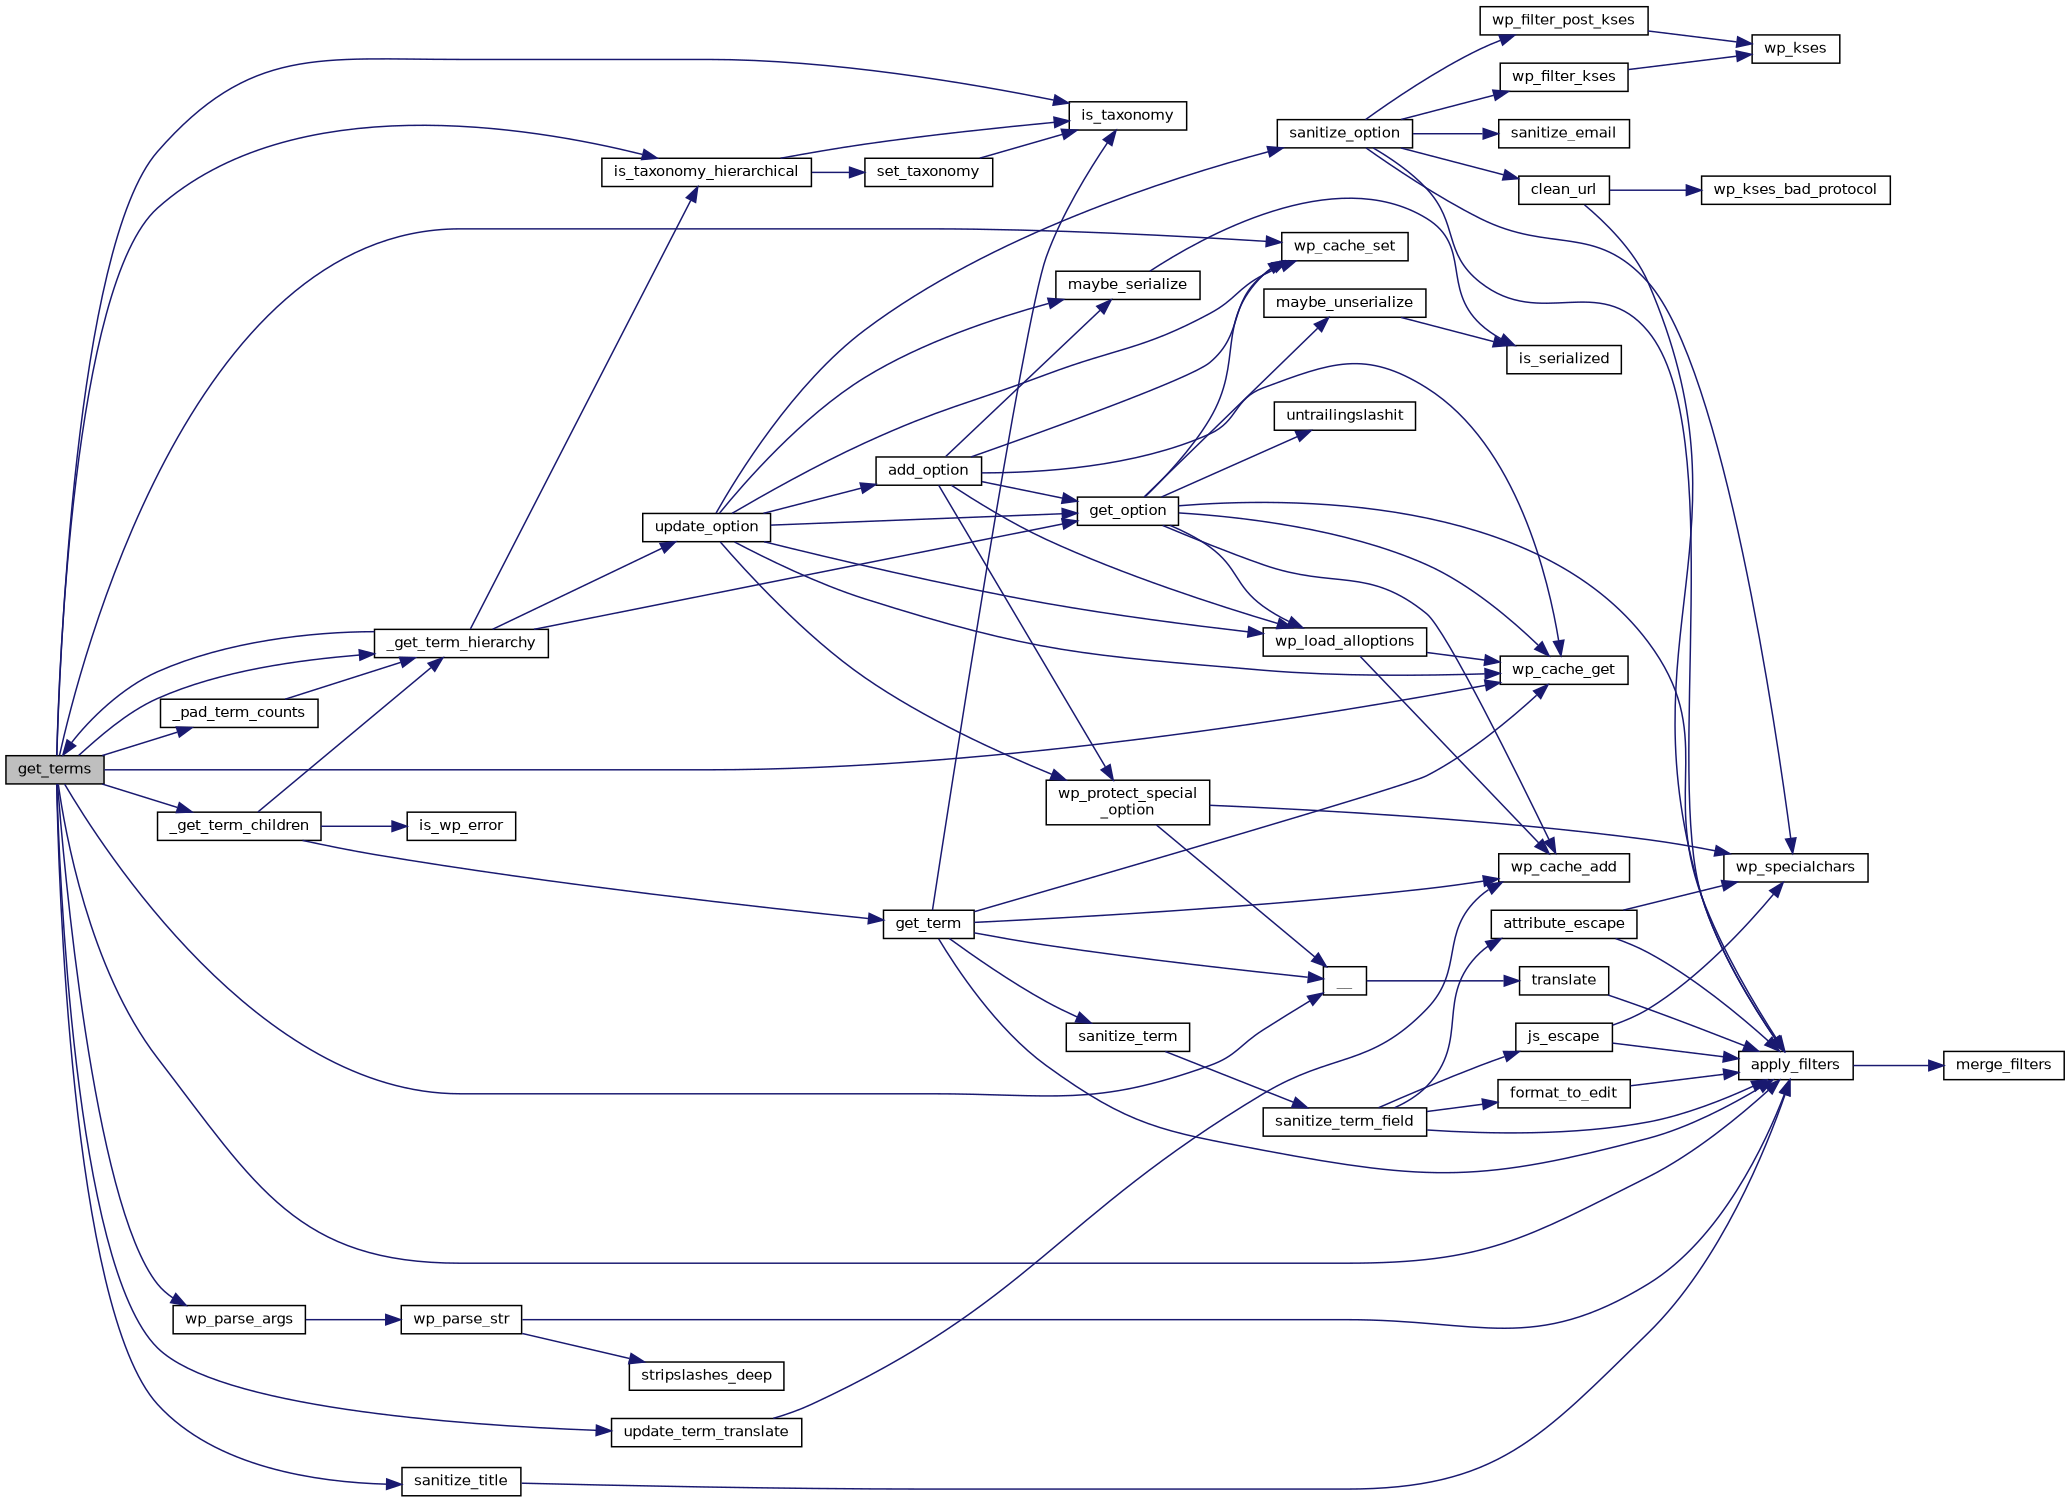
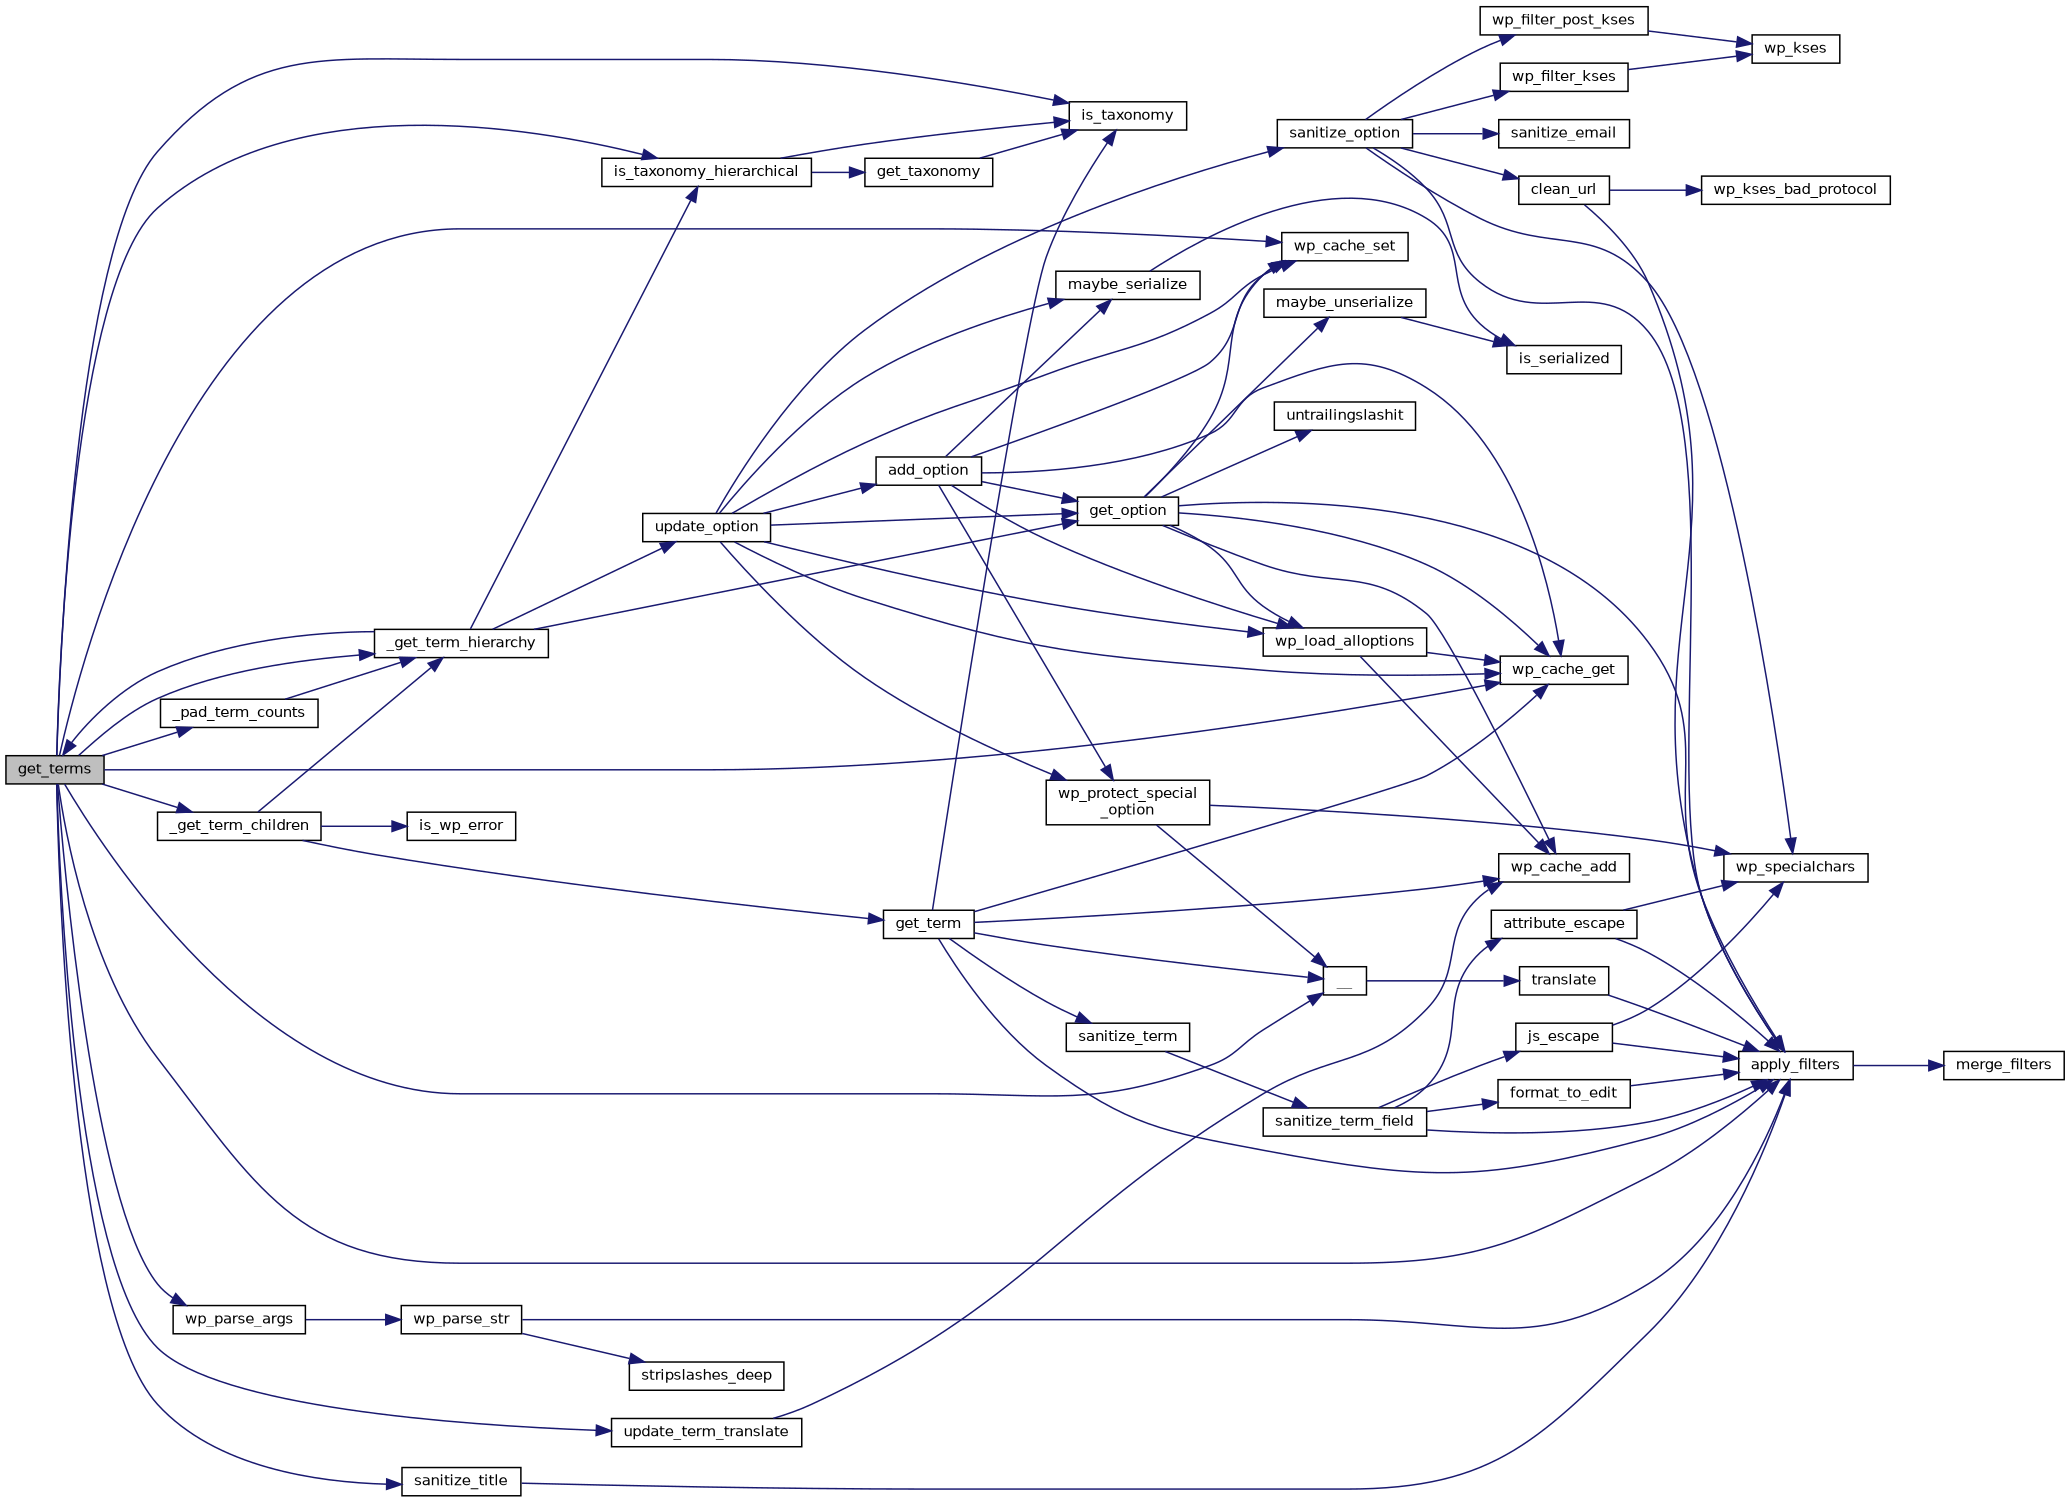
node "set_taxonomy": label "set_taxonomy" -> "get_taxonomy"
